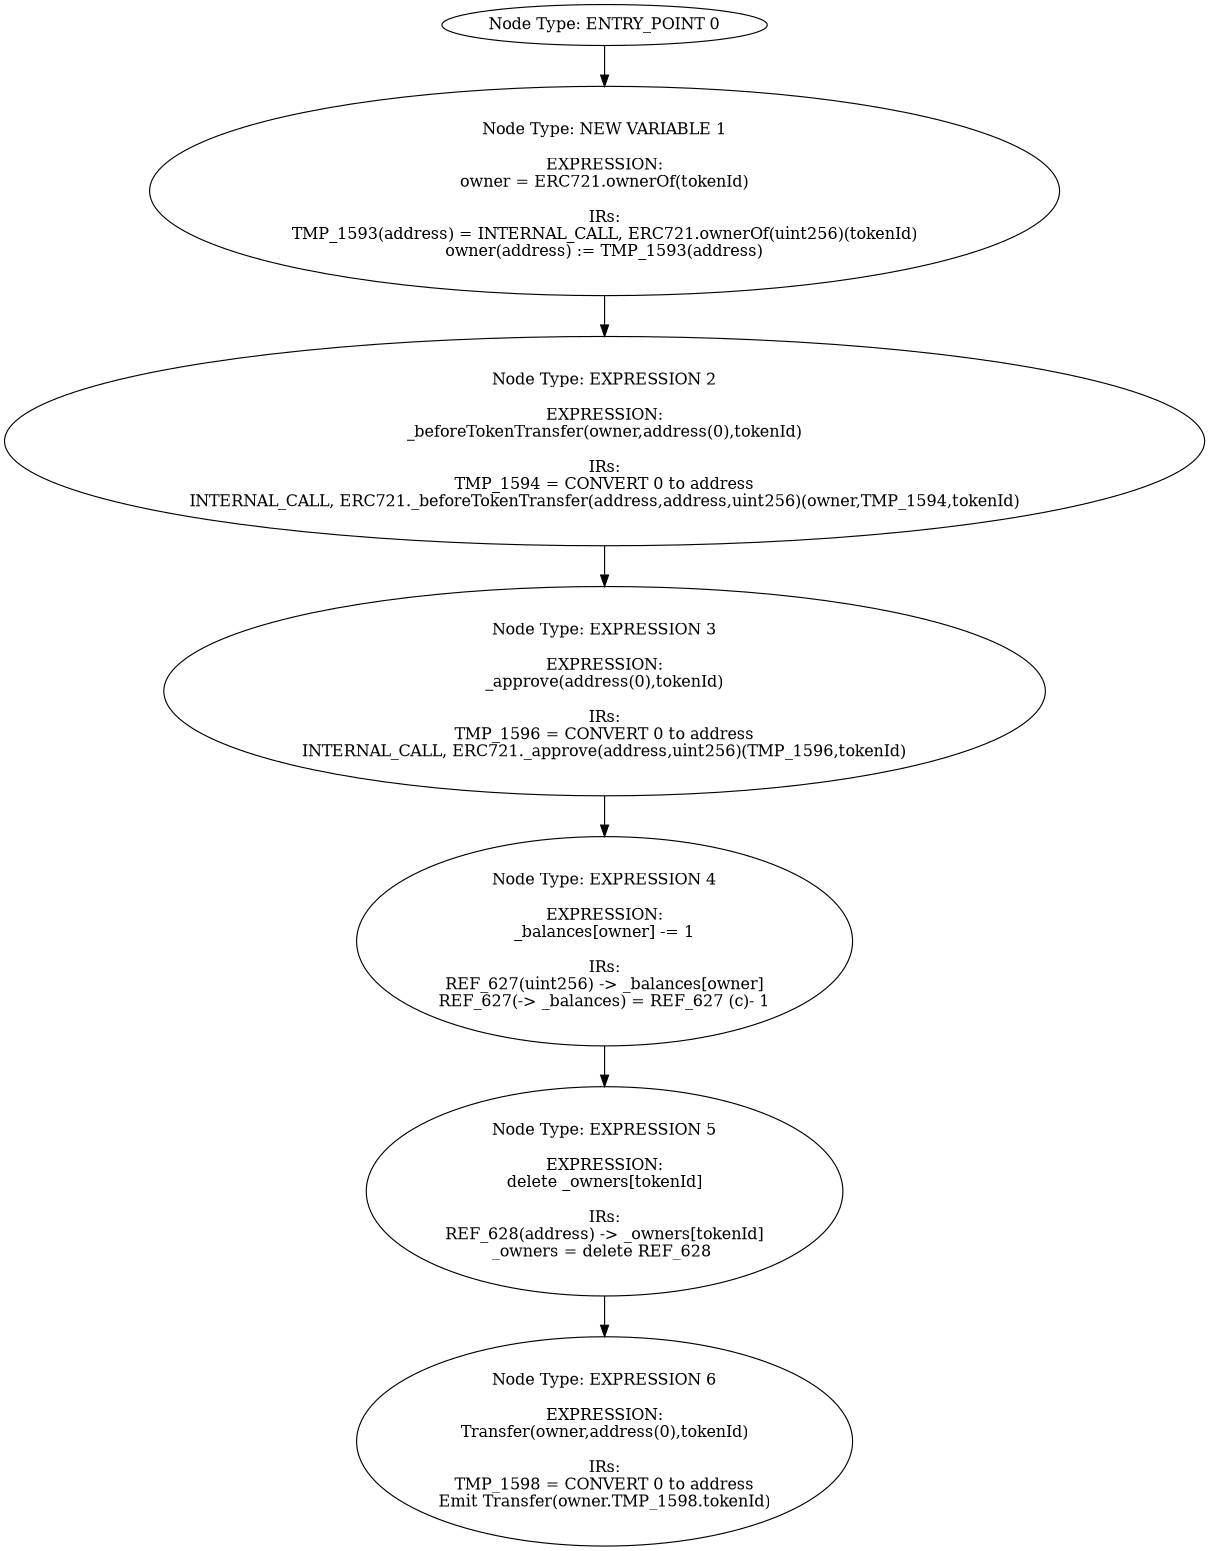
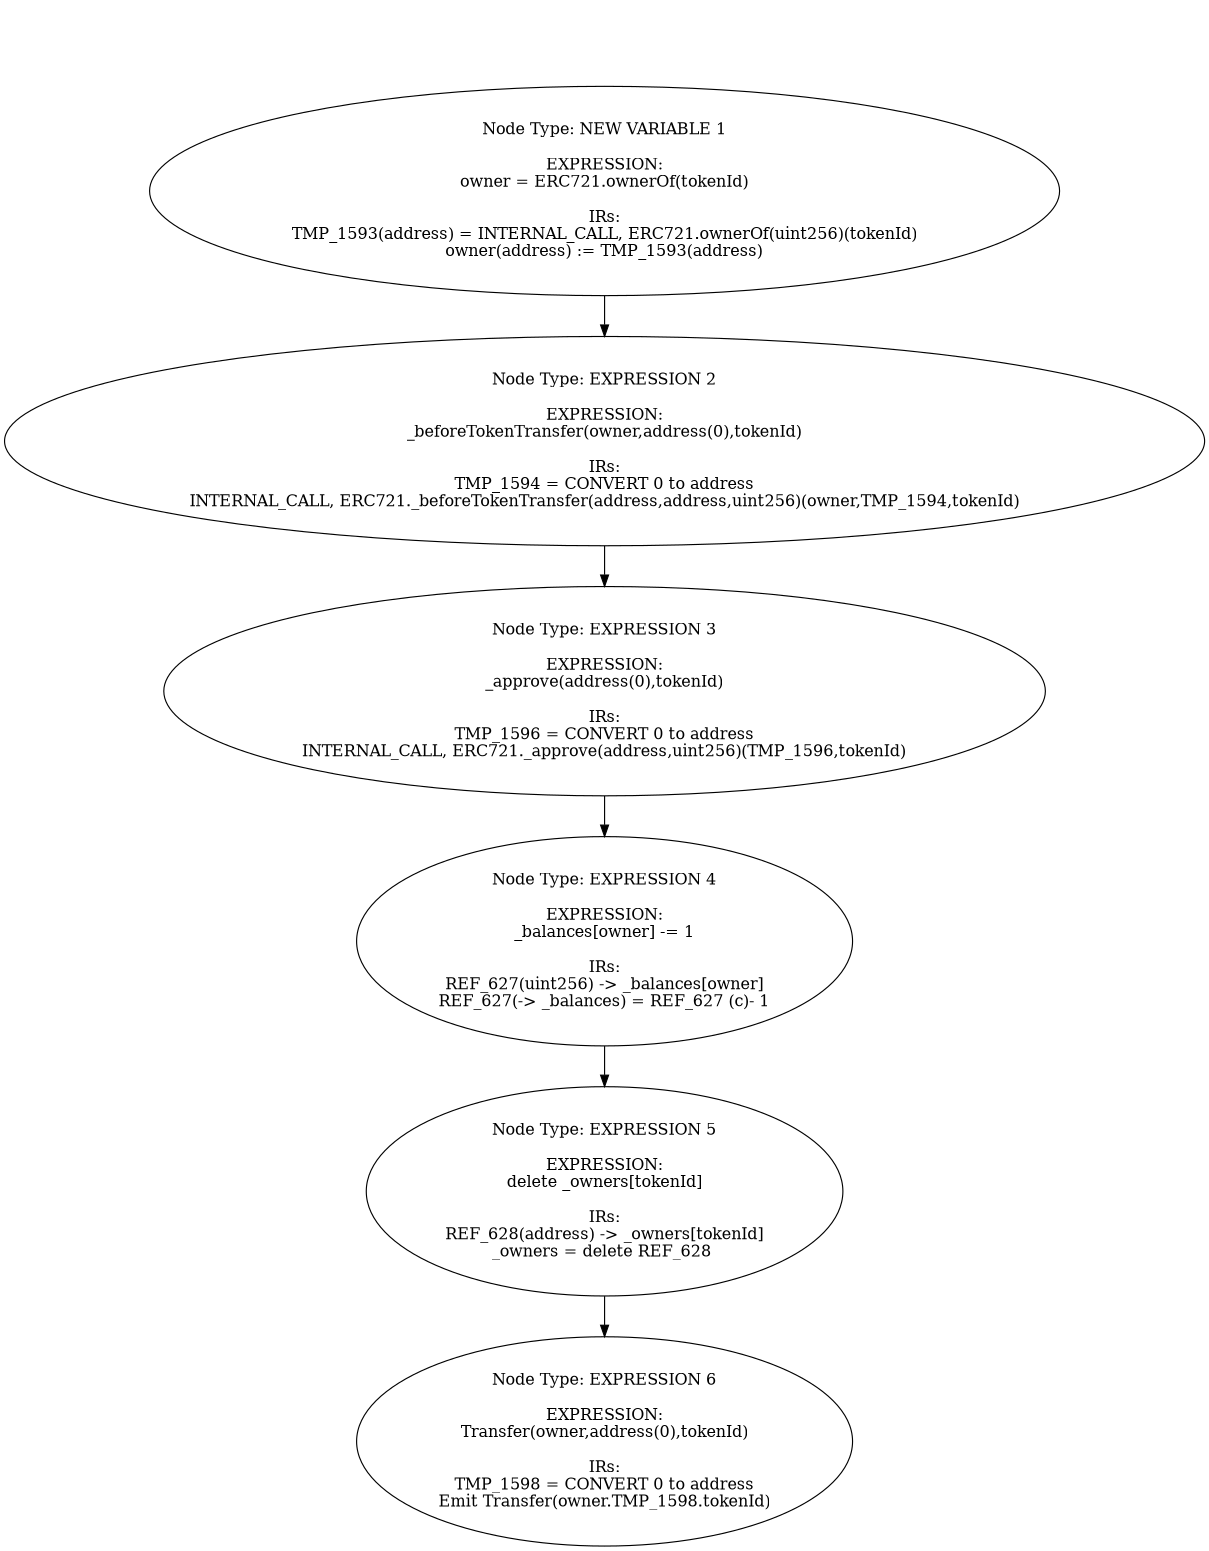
node "Node Type: ENTRY_POINT 0": removed
